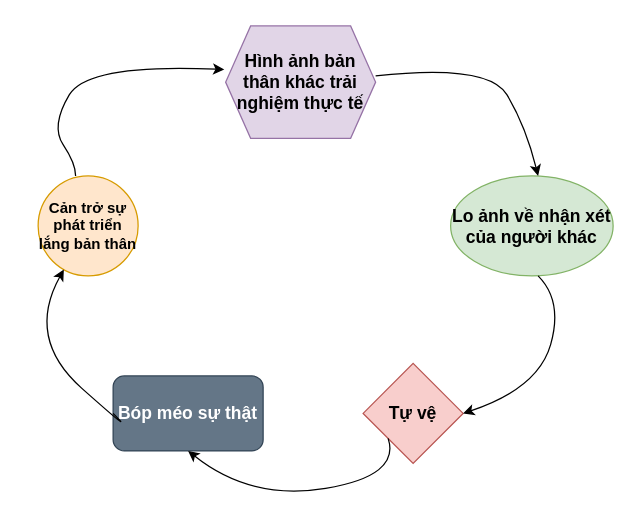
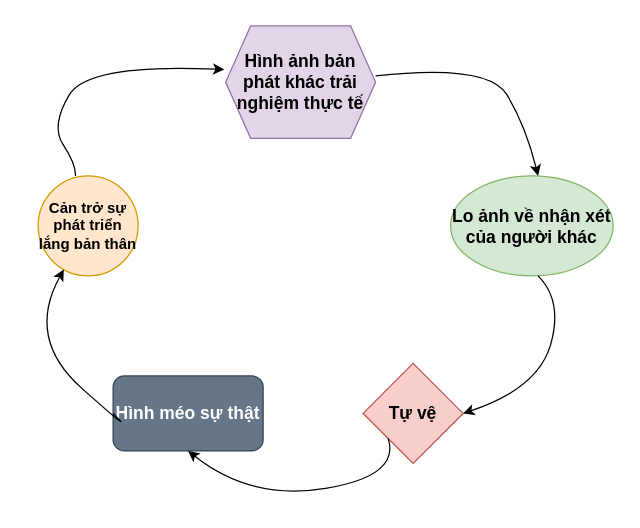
node "Hình ảnh bản thân khác trải nghiệm thực tế": label "Hình ảnh bản thân khác trải nghiệm thực tế" -> "Hình ảnh bản phát khác trải nghiệm thực tế"
node "Bóp méo sự thật": label "Bóp méo sự thật" -> "Hình méo sự thật"
